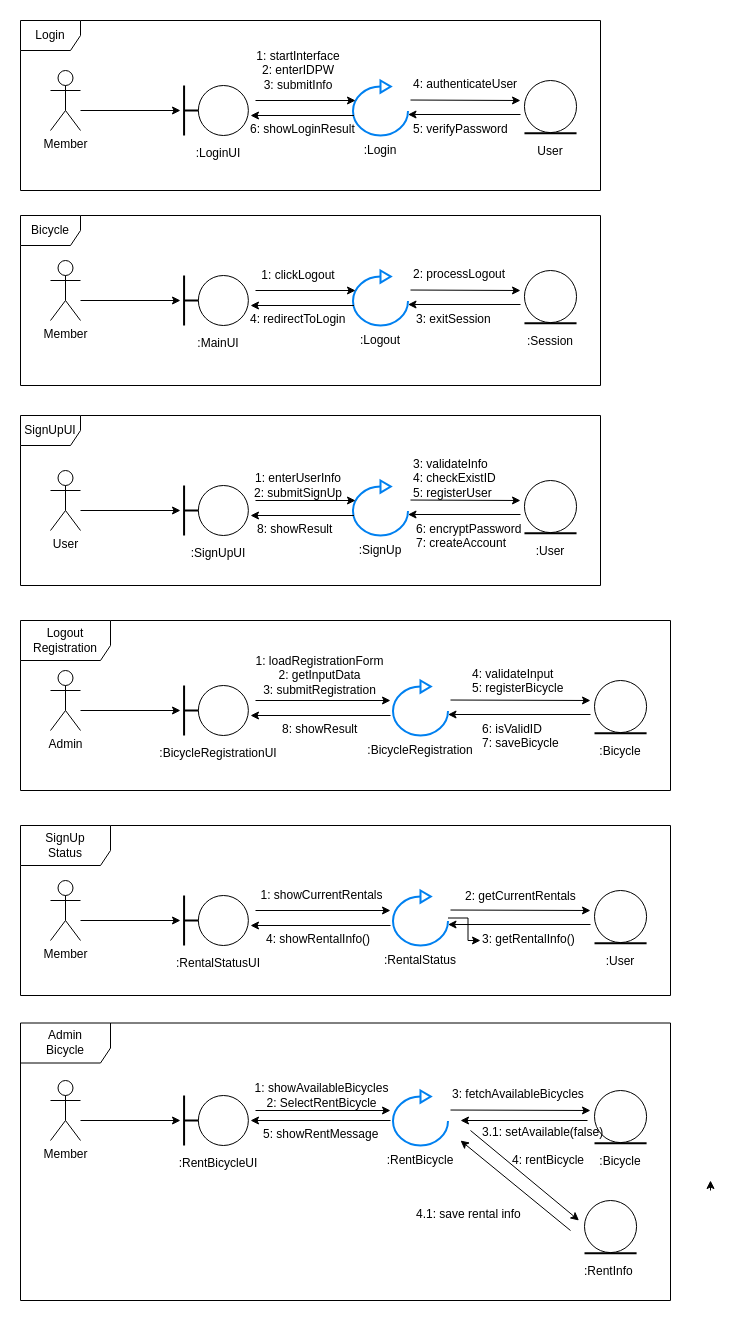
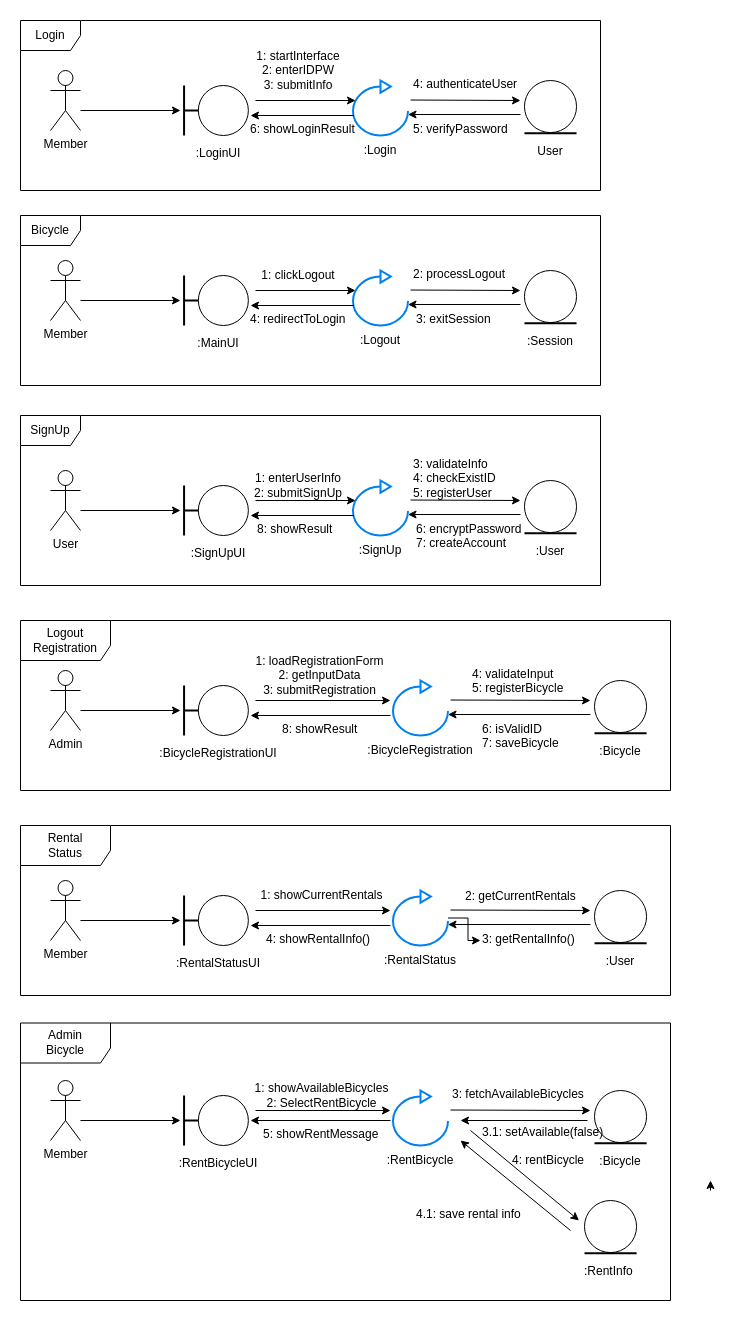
node "SignUpUI": label "SignUpUI" -> "SignUp"
node "SignUp Status": label "SignUp Status" -> "Rental Status"
